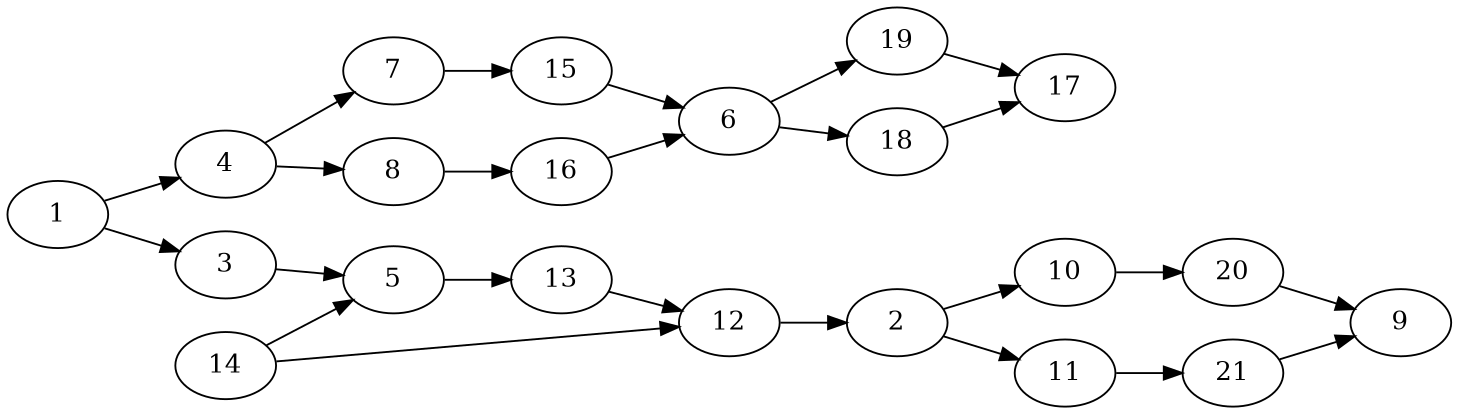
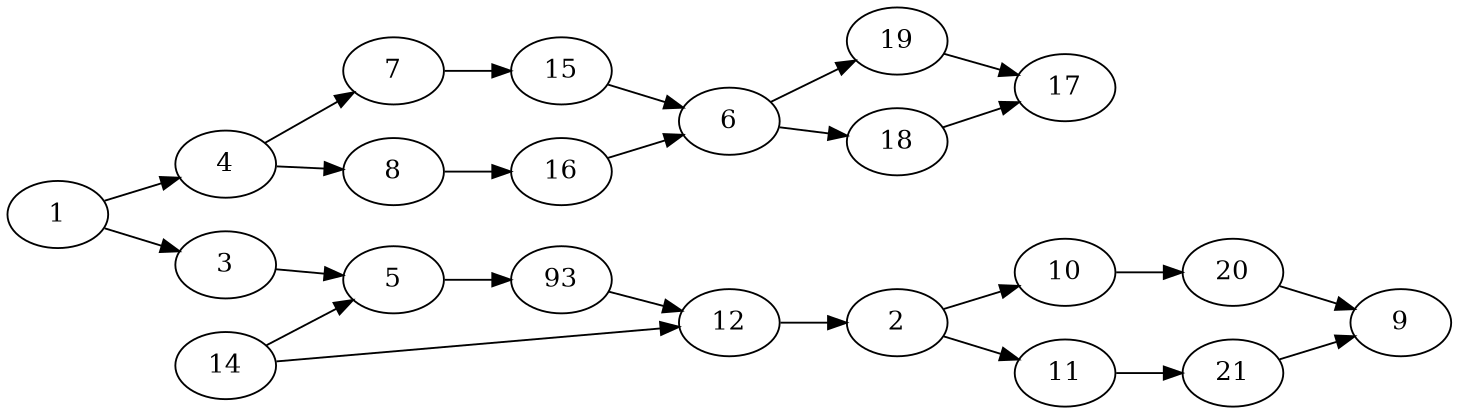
node "13": label "13" -> "93"
